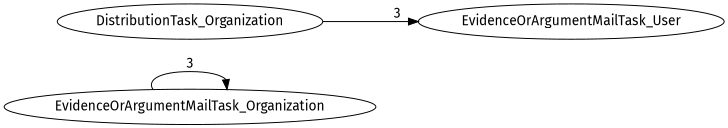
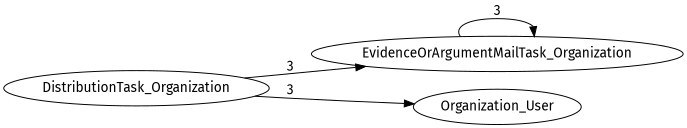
node "EvidenceOrArgumentMailTask_User": label "EvidenceOrArgumentMailTask_User" -> "Organization_User"
edge "DistributionTask_Organization" -> "EvidenceOrArgumentMailTask_Organization": added, label "3"
